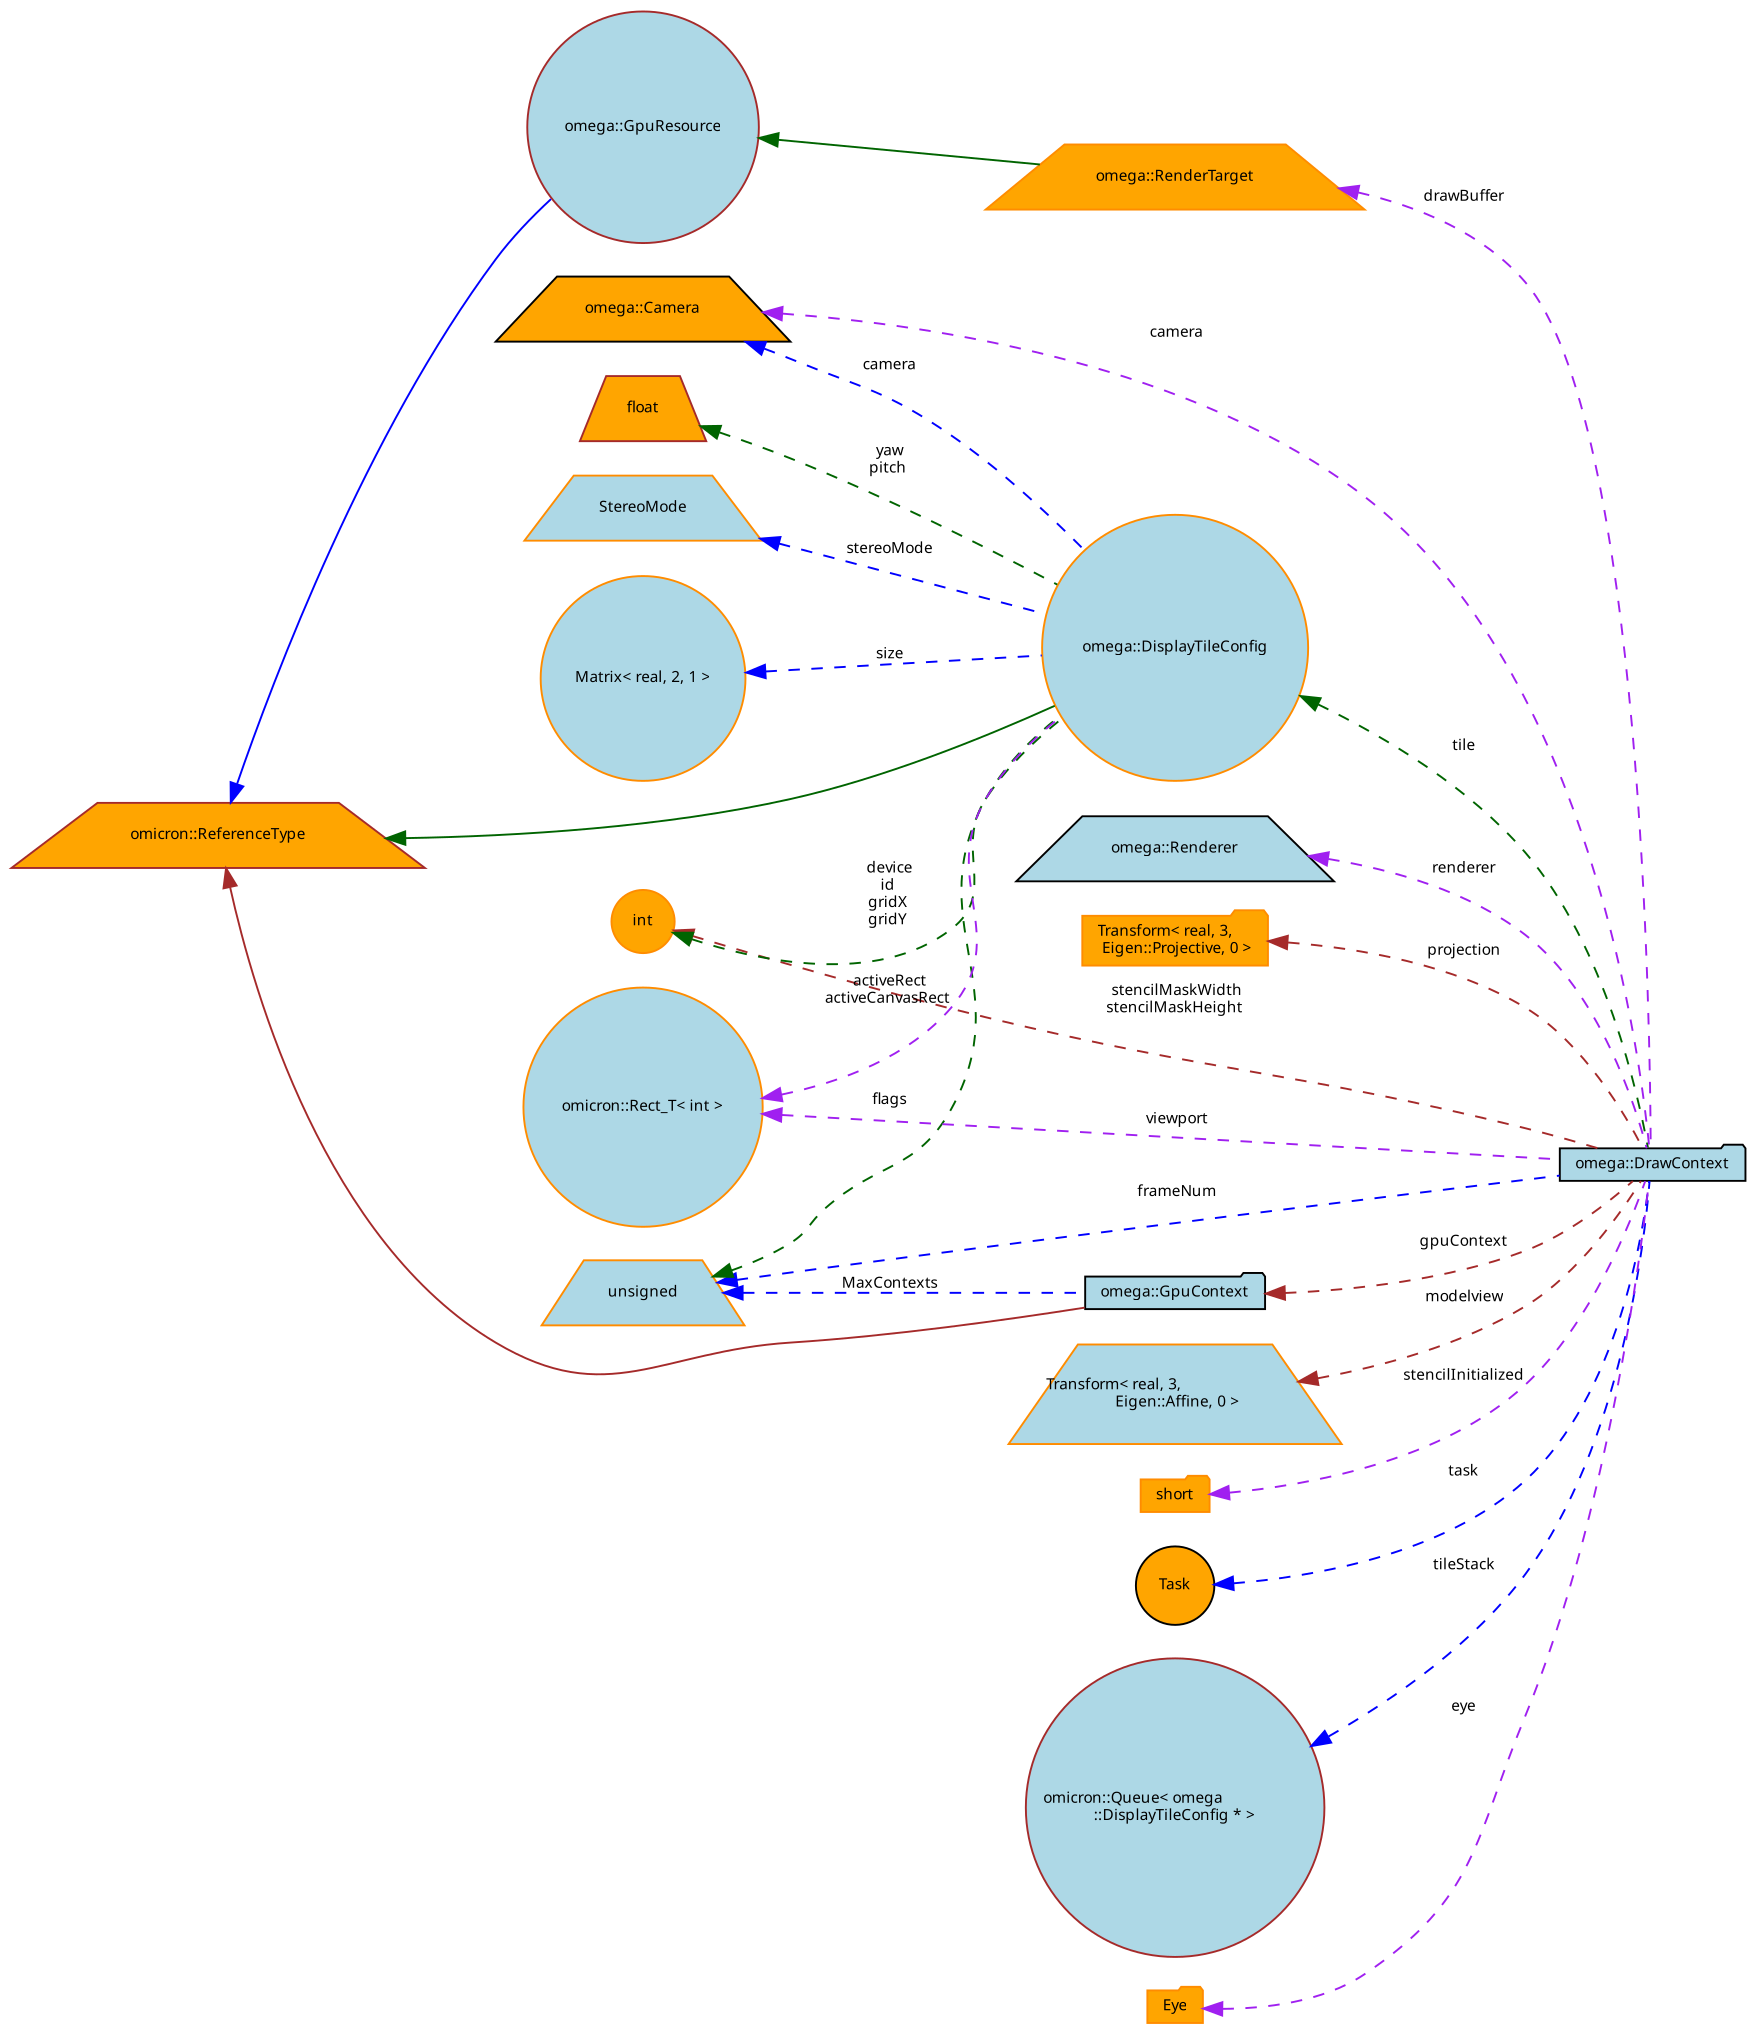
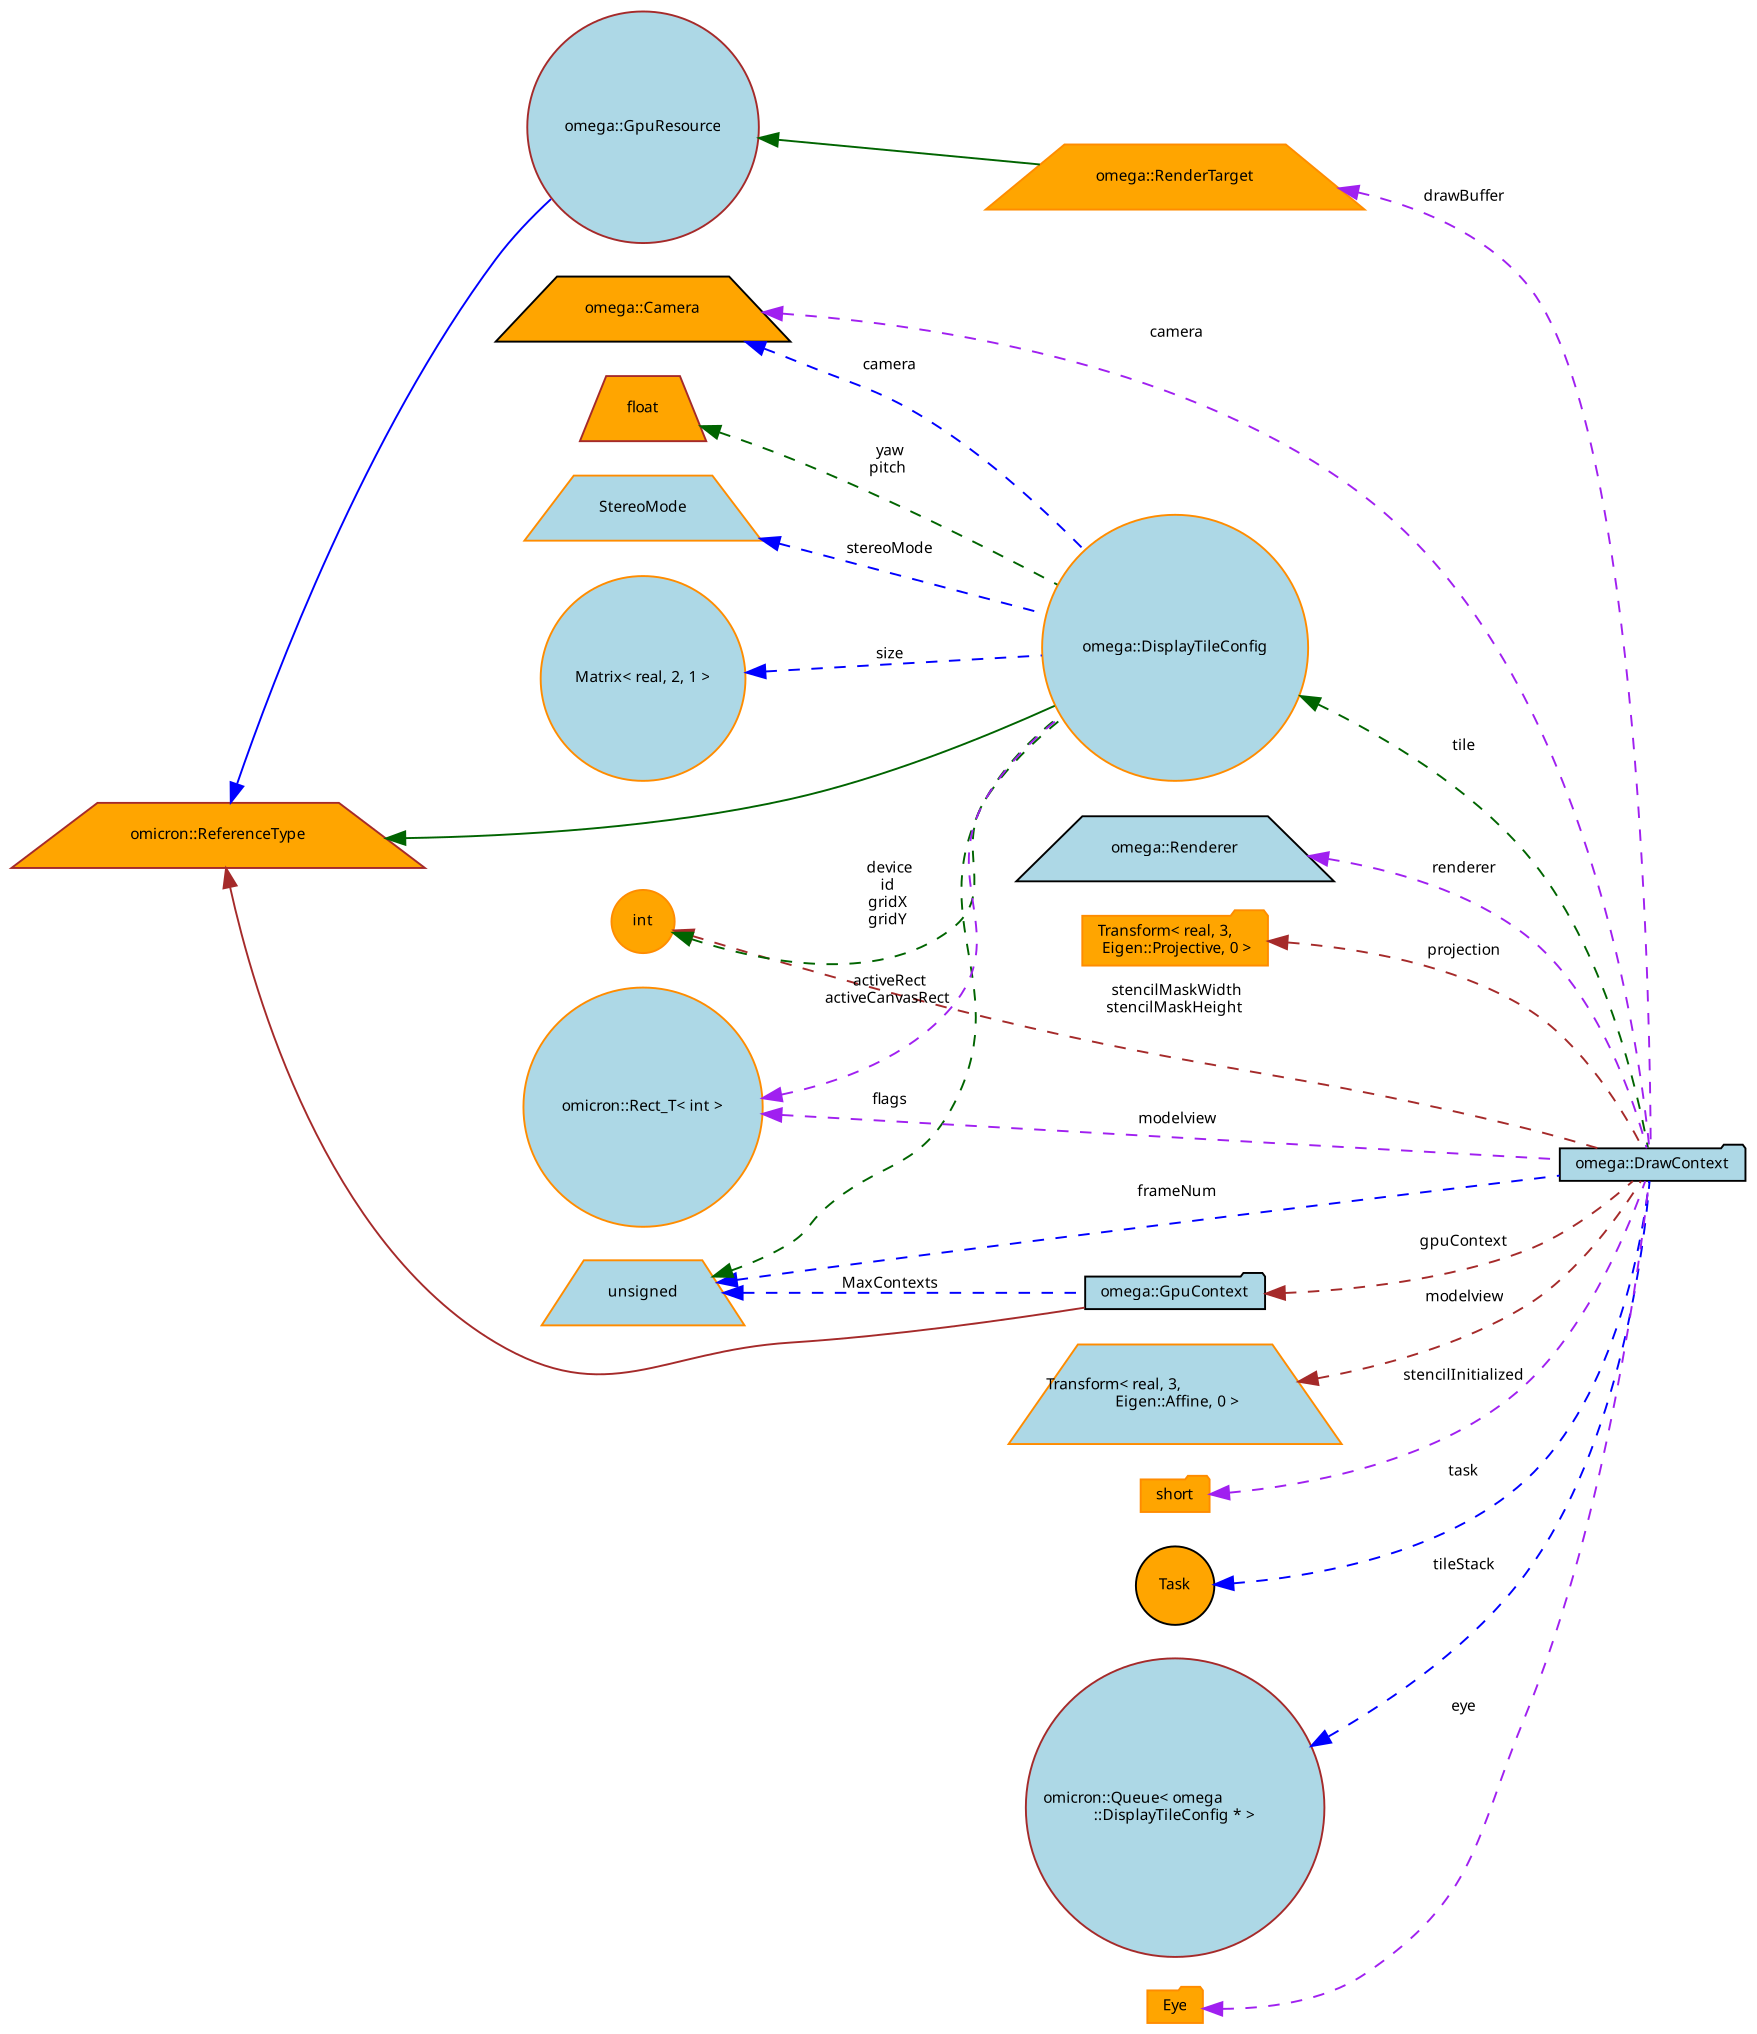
edge "omega::DrawContext" -> "omicron::Rect_T< int >": label " viewport" -> " modelview"
